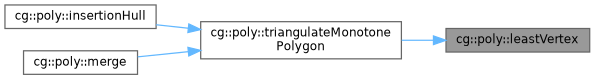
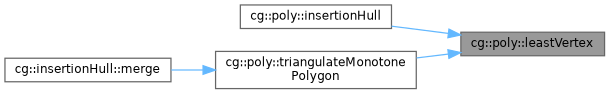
edge "cg::poly::insertionHull" -> "cg::poly::triangulateMonotone Polygon": now "cg::poly::insertionHull" -> "cg::poly::leastVertex"
node "cg::poly::merge": label "cg::poly::merge" -> "cg::insertionHull::merge"
